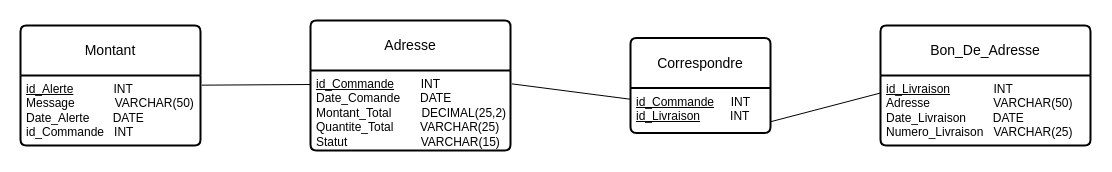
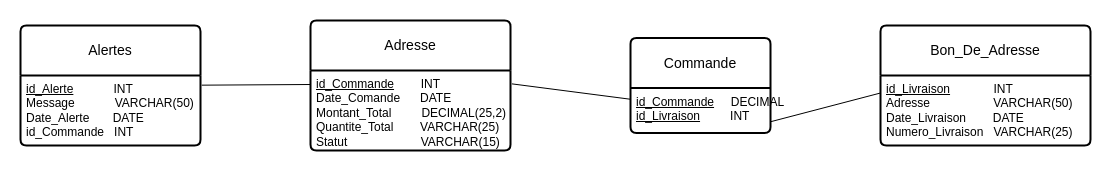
node "Montant": label "Montant" -> "Alertes"
node "Correspondre": label "Correspondre" -> "Commande"
node "id_Commande INT id_Livraison INT": label "id_Commande INT id_Livraison INT" -> "id_Commande DECIMAL id_Livraison INT"
